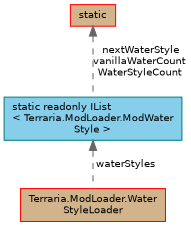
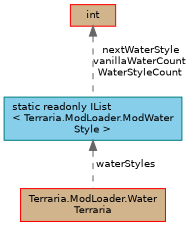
node "static": label "static" -> "int"
node "Terraria.ModLoader.Water StyleLoader": label "Terraria.ModLoader.Water StyleLoader" -> "Terraria.ModLoader.Water Terraria"
